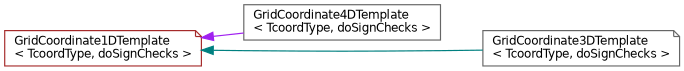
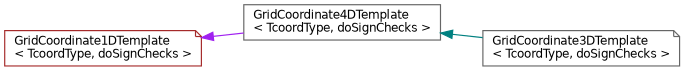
edge "GridCoordinate3DTemplate < TcoordType, doSignChecks >" -> "GridCoordinate1DTemplate < TcoordType, doSignChecks >": now "GridCoordinate3DTemplate < TcoordType, doSignChecks >" -> "GridCoordinate4DTemplate < TcoordType, doSignChecks >"
